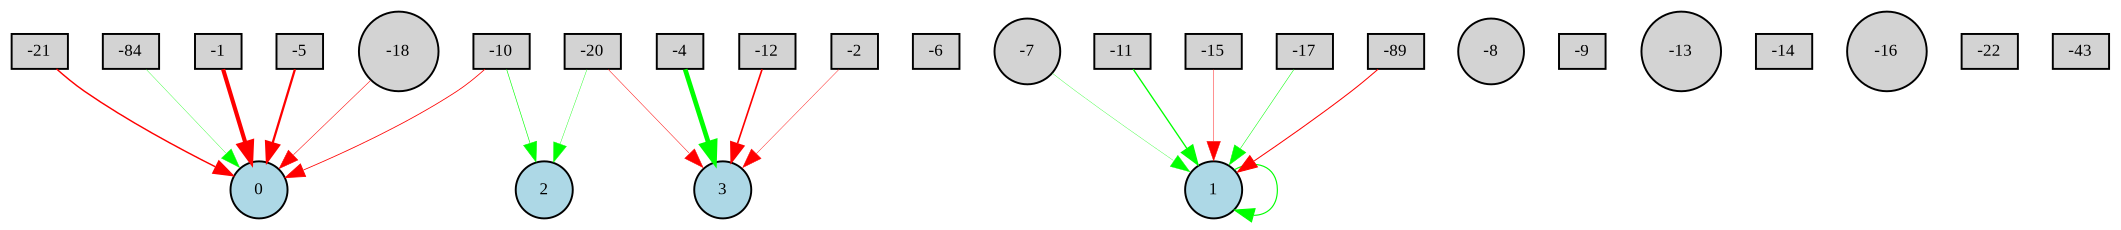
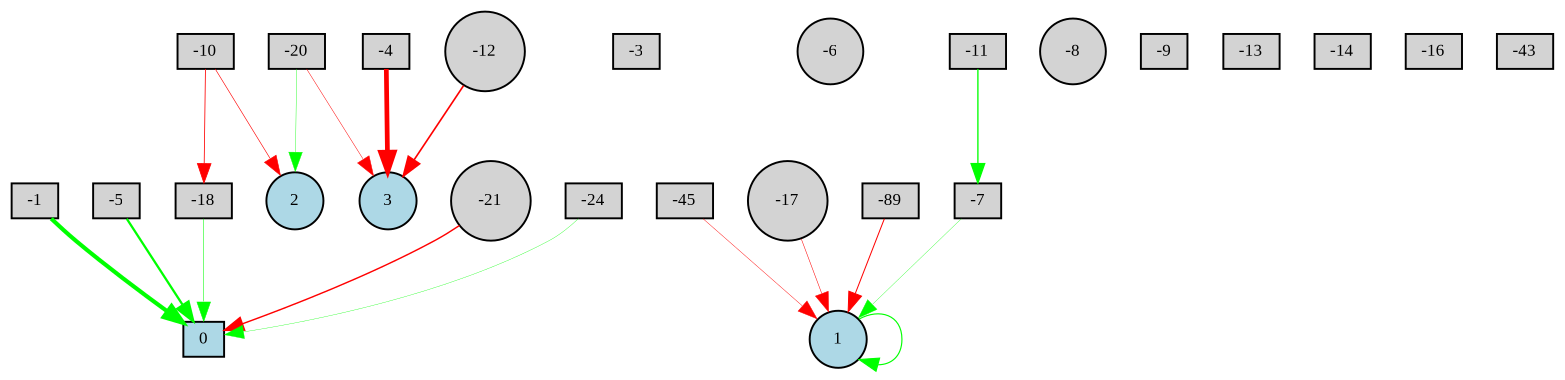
node "-21": shape box -> circle
node "-84": label "-84" -> "-24"
node "-18": shape circle -> box
node "-3": added
node "-12": shape box -> circle
node "-2": removed
node "-6": shape box -> circle
node "-7": shape circle -> box
node "-15": label "-15" -> "-45"
node "-17": shape box -> circle
node "-13": shape circle -> box
node "-16": shape circle -> box
node "-22": removed
edge "-1" -> "0": color red -> green
edge "-5" -> "0": color red -> green
edge "-10" -> "2": color green -> red
edge "-4" -> "3": color green -> red
edge "-11" -> "1": now "-11" -> "-7"
edge "-17" -> "1": color green -> red
edge "-18" -> "0": color red -> green
edge "-10" -> "0": now "-10" -> "-18"
node "0": shape circle -> box
